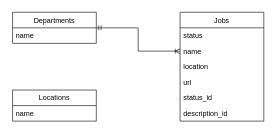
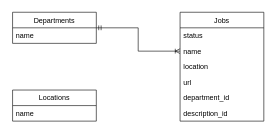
node "status_id": label "status_id" -> "department_id"
